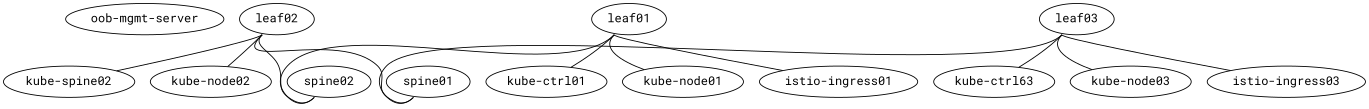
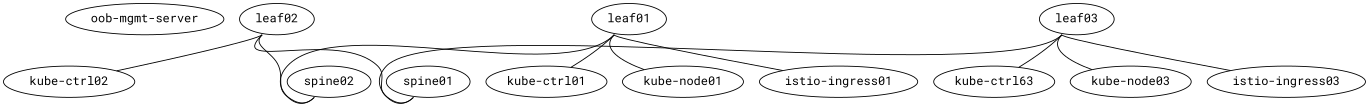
node "kube-spine02": label "kube-spine02" -> "kube-ctrl02"
node "kube-node02": removed
